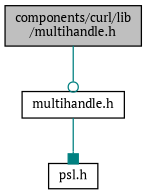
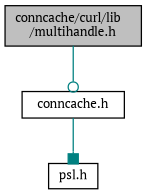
node "components/curl/lib /multihandle.h": label "components/curl/lib /multihandle.h" -> "conncache/curl/lib /multihandle.h"
node "multihandle.h": label "multihandle.h" -> "conncache.h"
